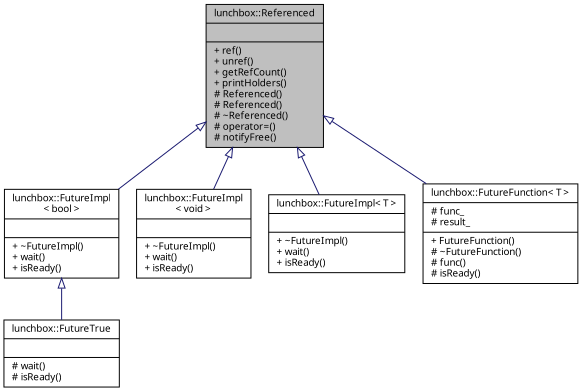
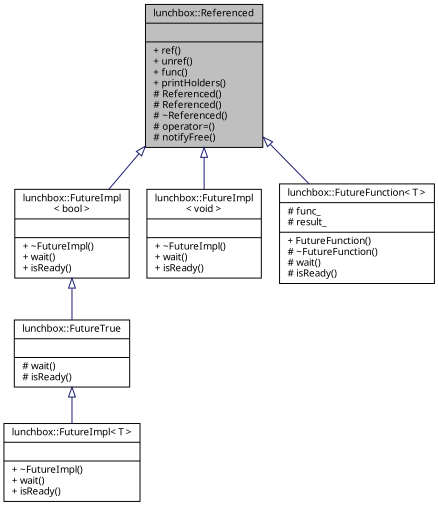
node "lunchbox::Referenced": text "+ getRefCount()" -> "+ func()"
edge "lunchbox::FutureImpl< T >" -> "lunchbox::Referenced": now "lunchbox::FutureImpl< T >" -> "lunchbox::FutureTrue"
node "lunchbox::FutureFunction< T >": text "# func()" -> "# wait()"
